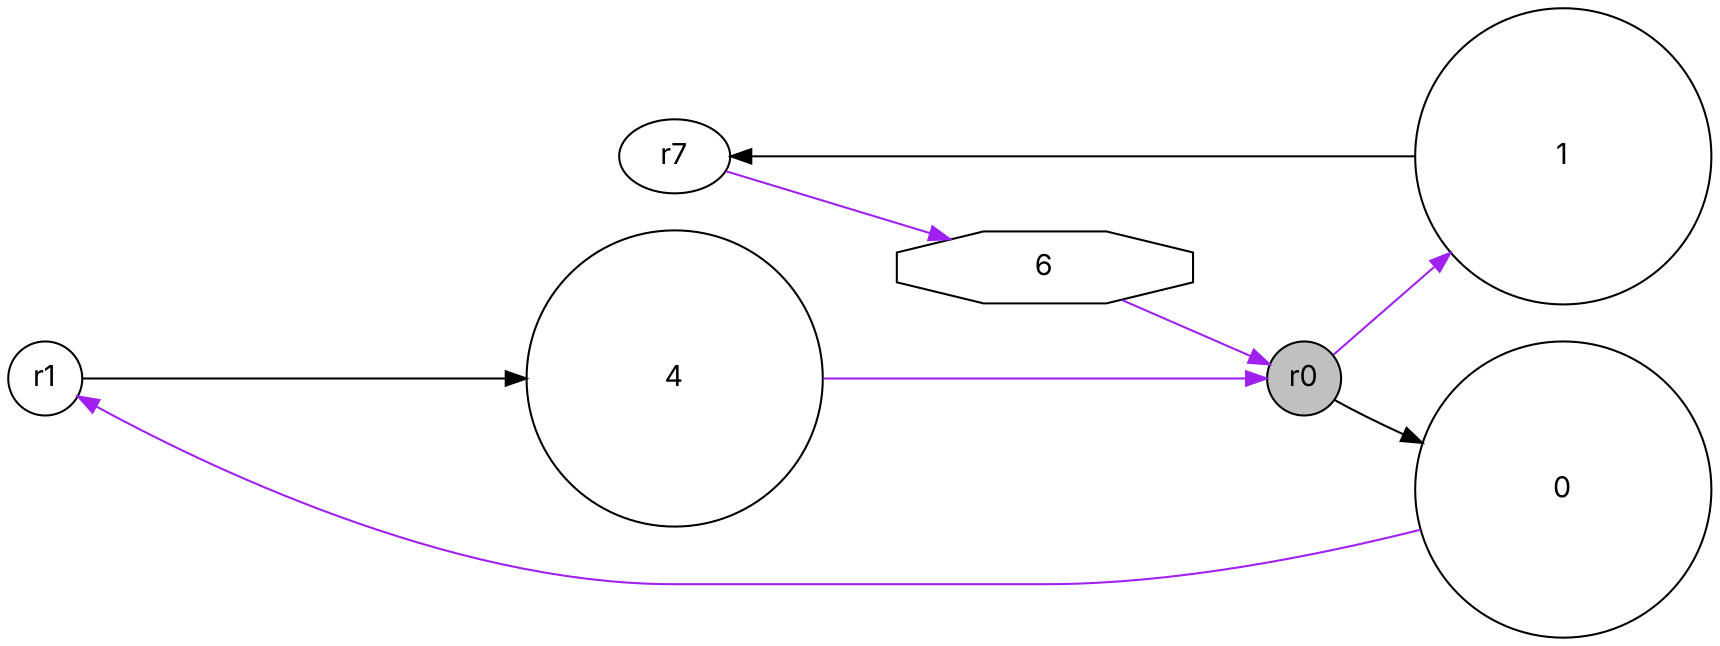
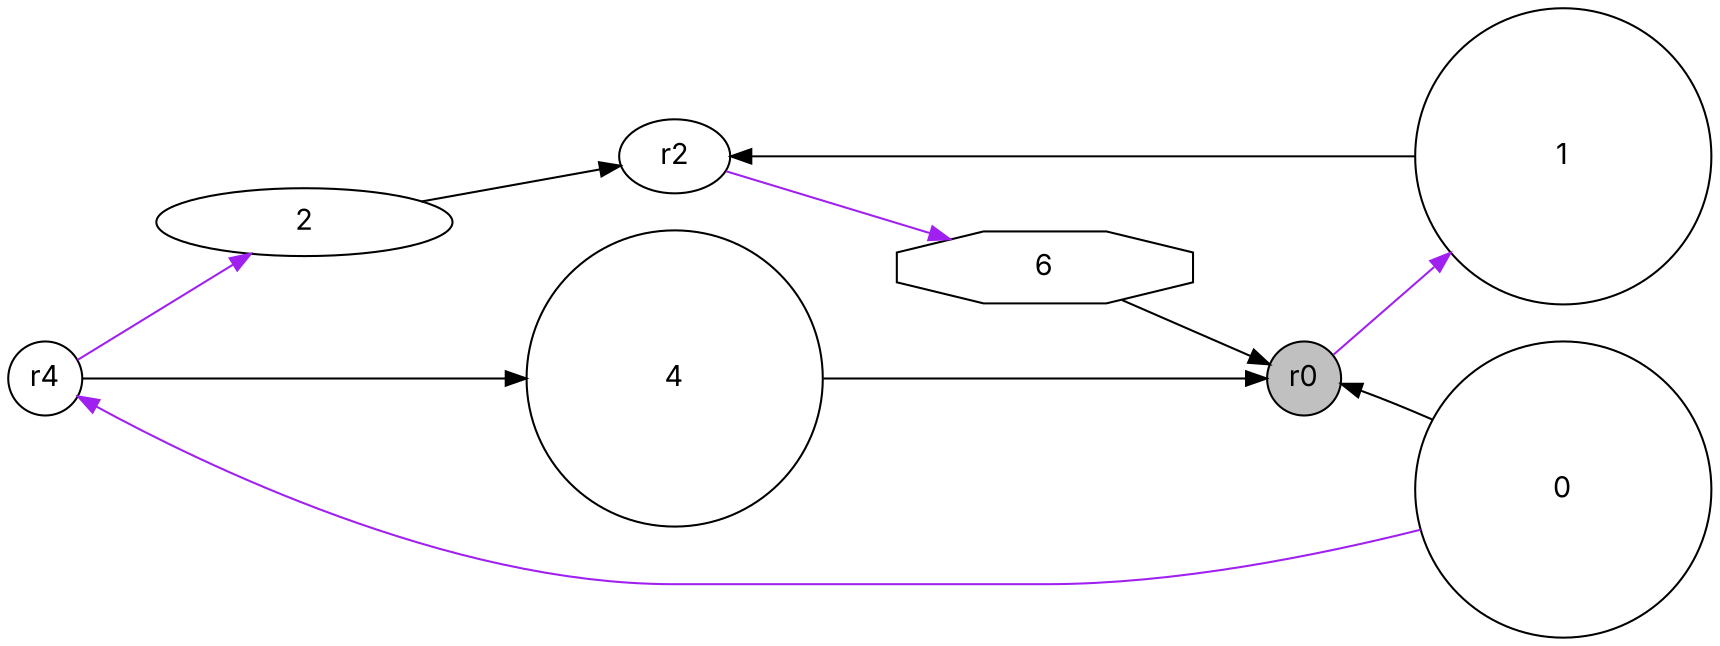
node "r7": label "r7" -> "r2"
node "2": added
edge "6" -> "r0": color purple -> black
node "r1": label "r1" -> "r4"
edge "4" -> "r0": color purple -> black
edge "r0" -> "0": reversed
